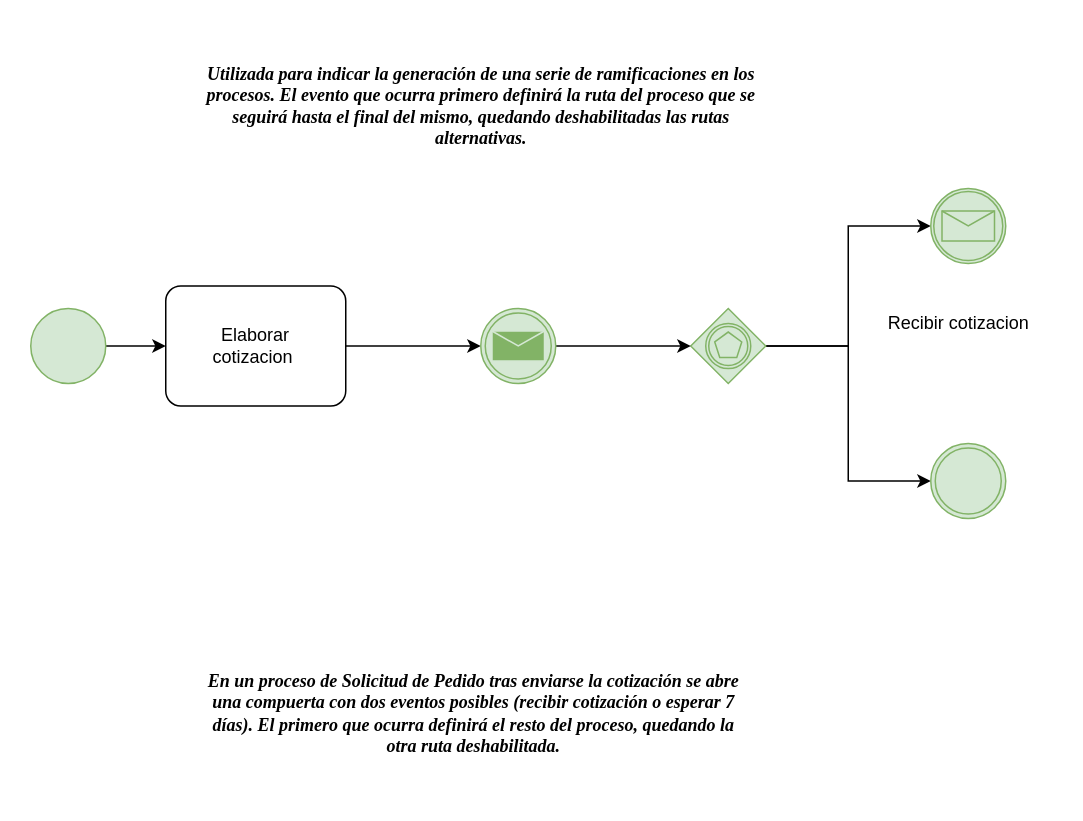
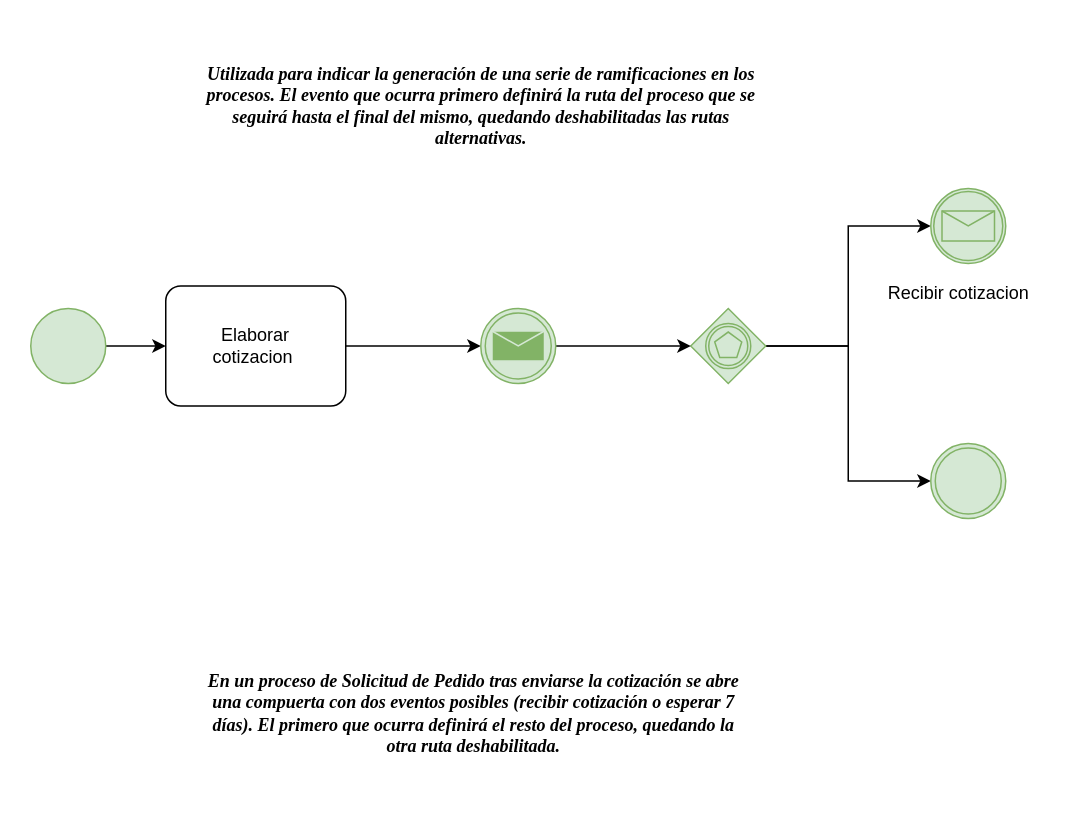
node "Recibir cotizacion": moved (961, 323) -> (961, 293)
